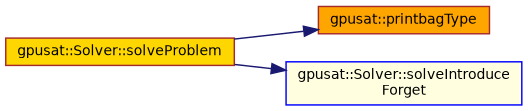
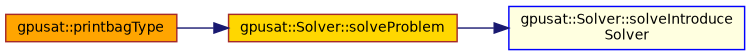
edge "gpusat::Solver::solveProblem" -> "gpusat::printbagType": reversed
node "gpusat::Solver::solveIntroduce Forget": label "gpusat::Solver::solveIntroduce Forget" -> "gpusat::Solver::solveIntroduce Solver"
